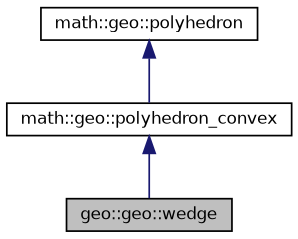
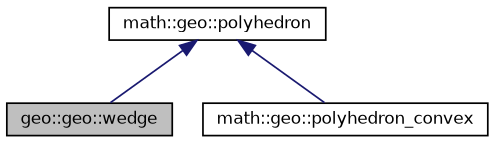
edge "geo::geo::wedge" -> "math::geo::polyhedron_convex": now "geo::geo::wedge" -> "math::geo::polyhedron"
